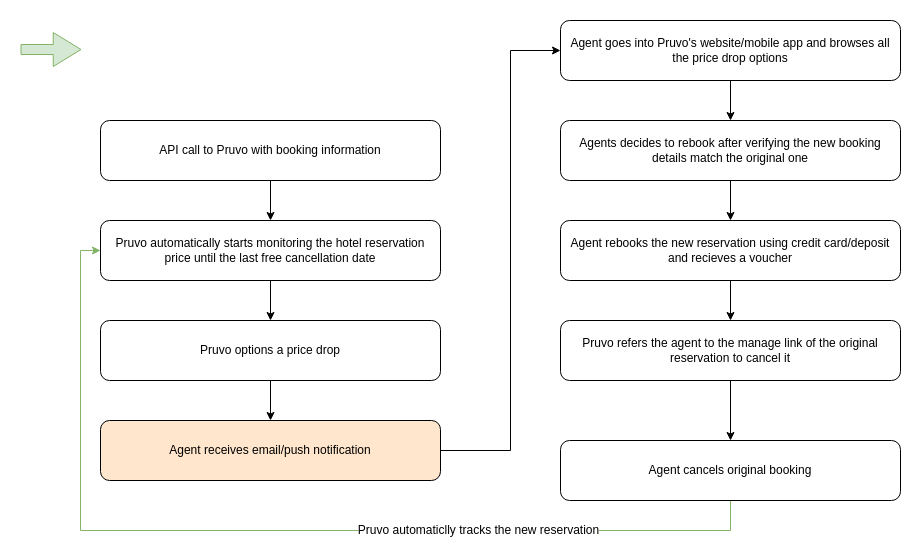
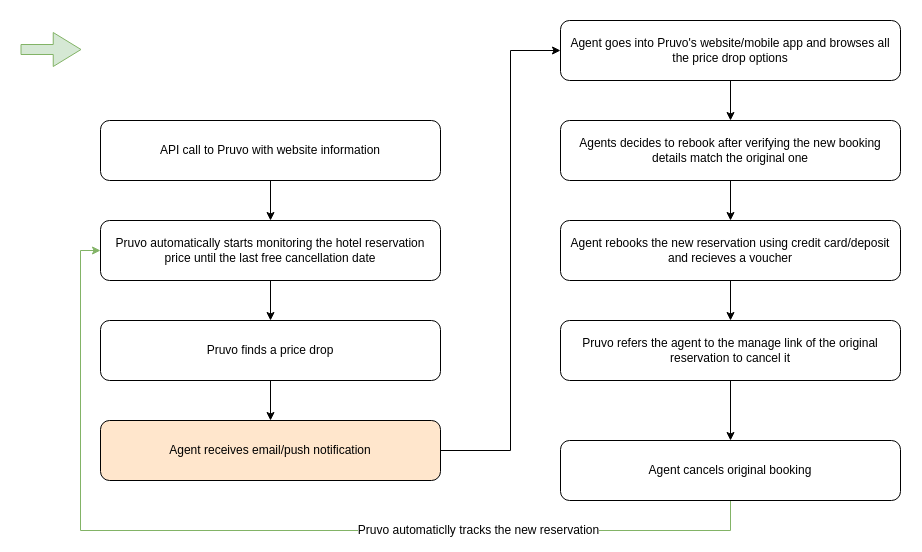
node "API call to Pruvo with booking information": label "API call to Pruvo with booking information" -> "API call to Pruvo with website information"
node "Pruvo options a price drop": label "Pruvo options a price drop" -> "Pruvo finds a price drop"
